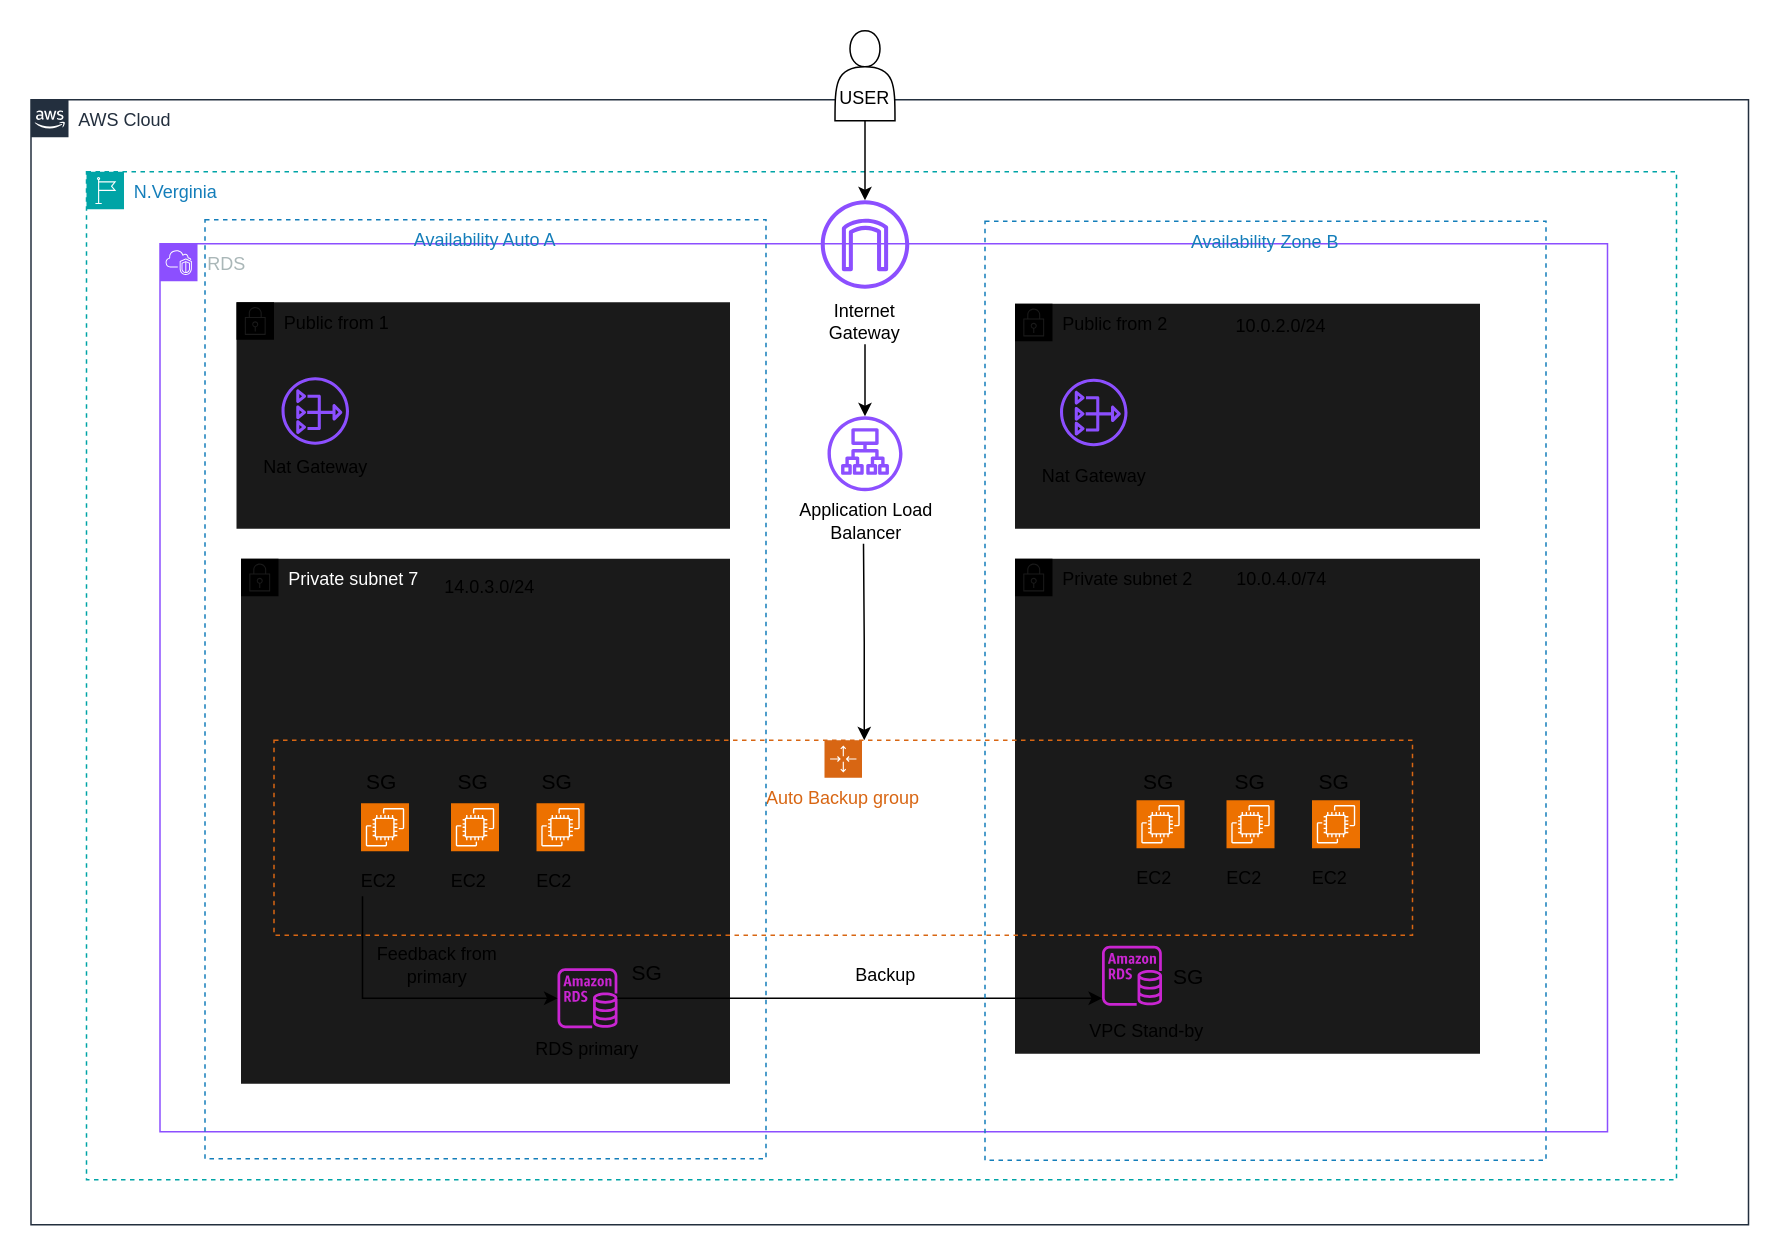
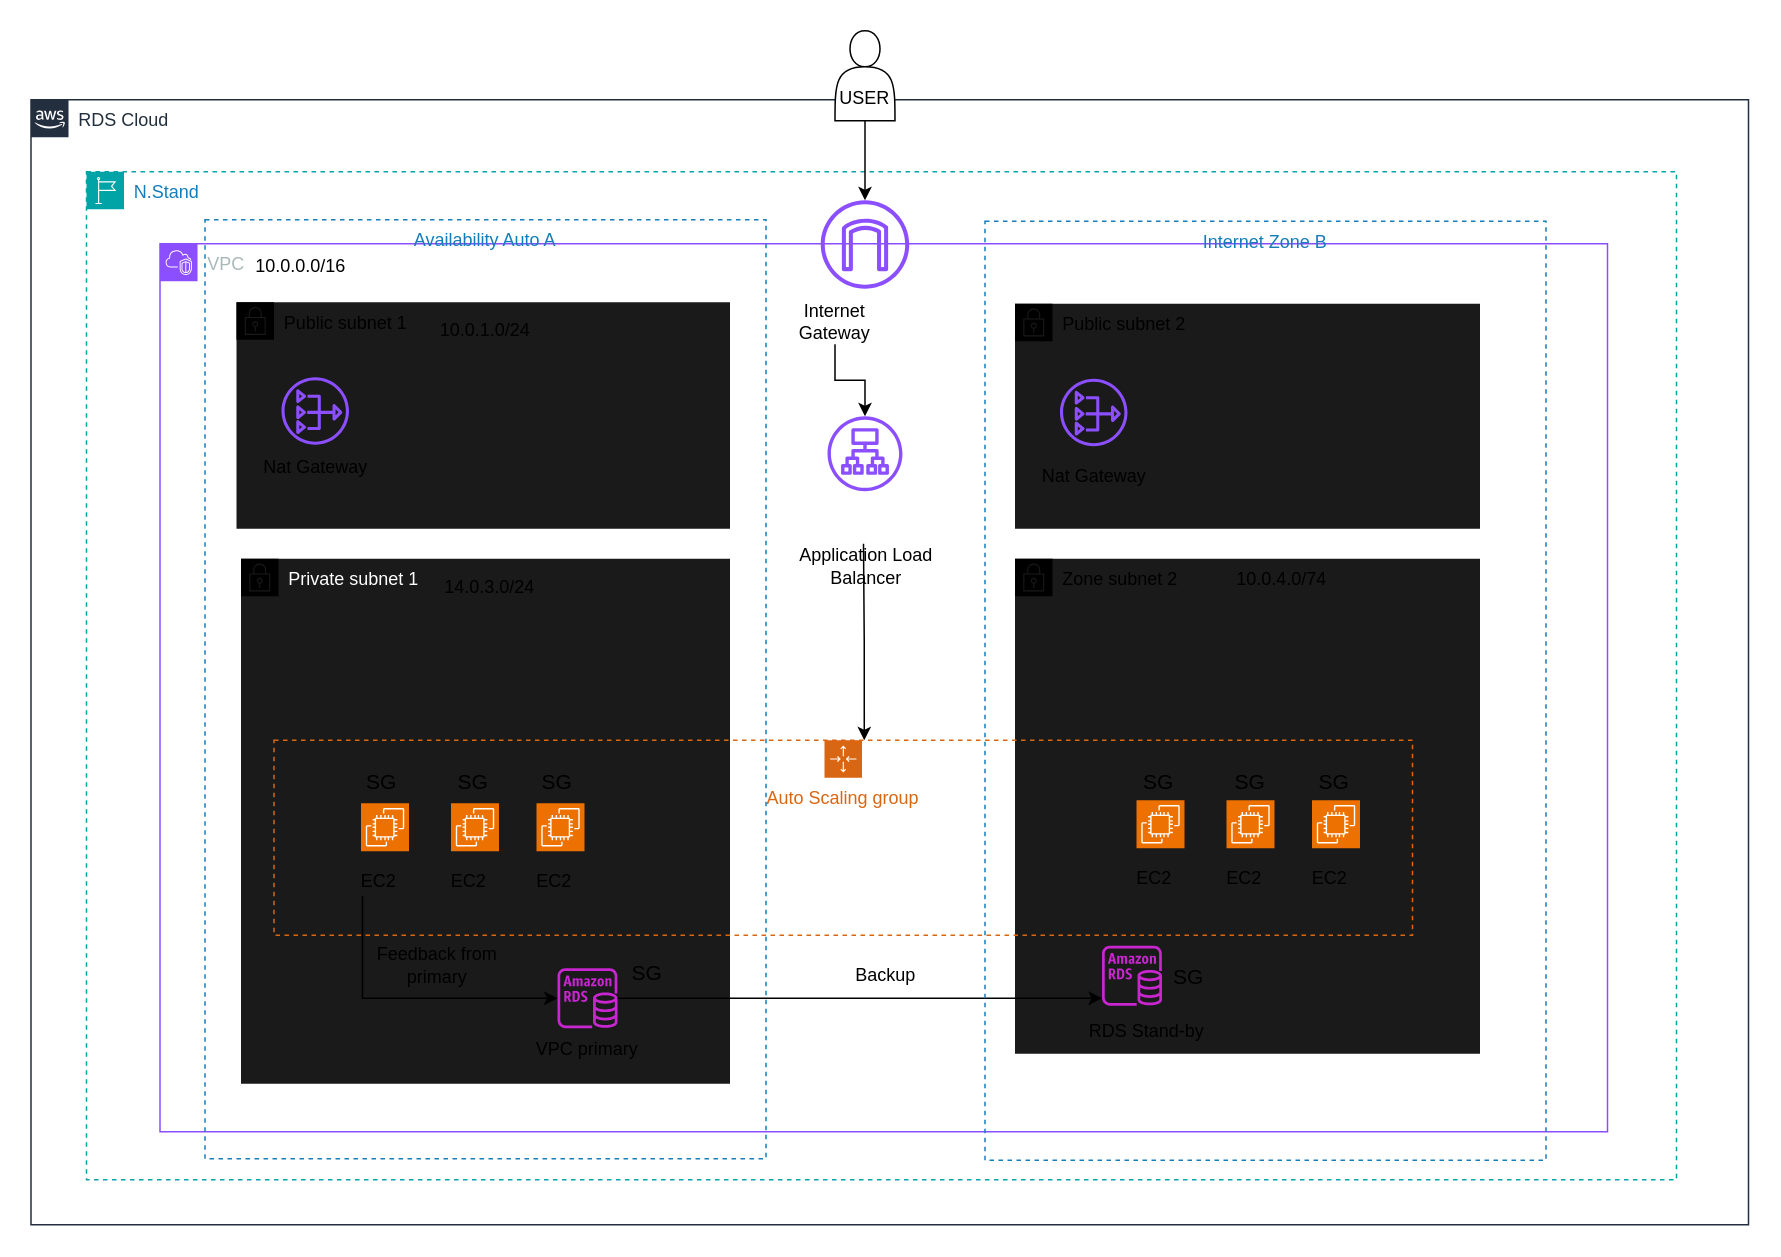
node "AWS Cloud": label "AWS Cloud" -> "RDS Cloud"
node "N.Verginia": label "N.Verginia" -> "N.Stand"
node "Availability Zone B": label "Availability Zone B" -> "Internet Zone B"
node "RDS": label "RDS" -> "VPC"
node "10.0.0.0/16": added
node "Internet Gateway": moved (865, 322) -> (835, 322)
node "Public from 1": label "Public from 1" -> "Public subnet 1"
node "Public from 2": label "Public from 2" -> "Public subnet 2"
node "10.0.2.0/24": removed
node "10.0.1.0/24": added
node "Application Load Balancer": moved (866, 521) -> (866, 566)
node "Private subnet 7": label "Private subnet 7" -> "Private subnet 1"
node "Private subnet 2": label "Private subnet 2" -> "Zone subnet 2"
node "Auto Backup group": label "Auto Backup group" -> "Auto Scaling group"
node "VPC Stand-by": label "VPC Stand-by" -> "RDS Stand-by"
node "RDS primary": label "RDS primary" -> "VPC primary"
